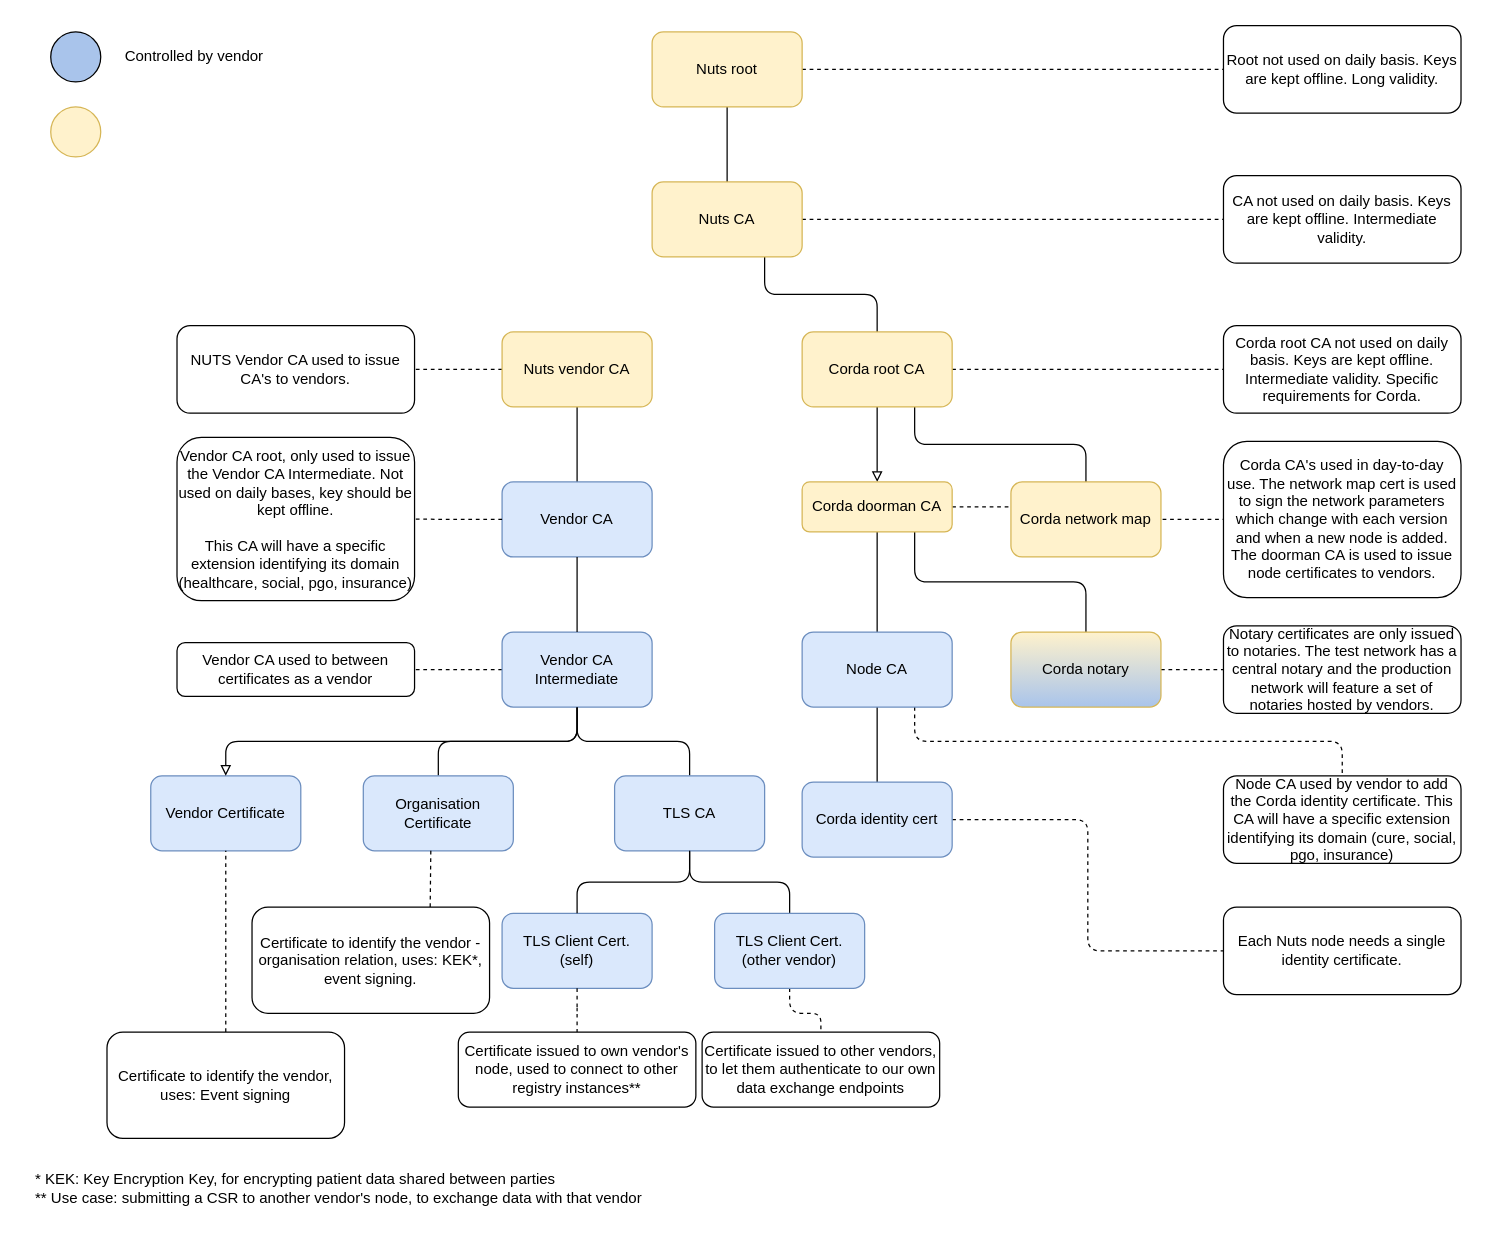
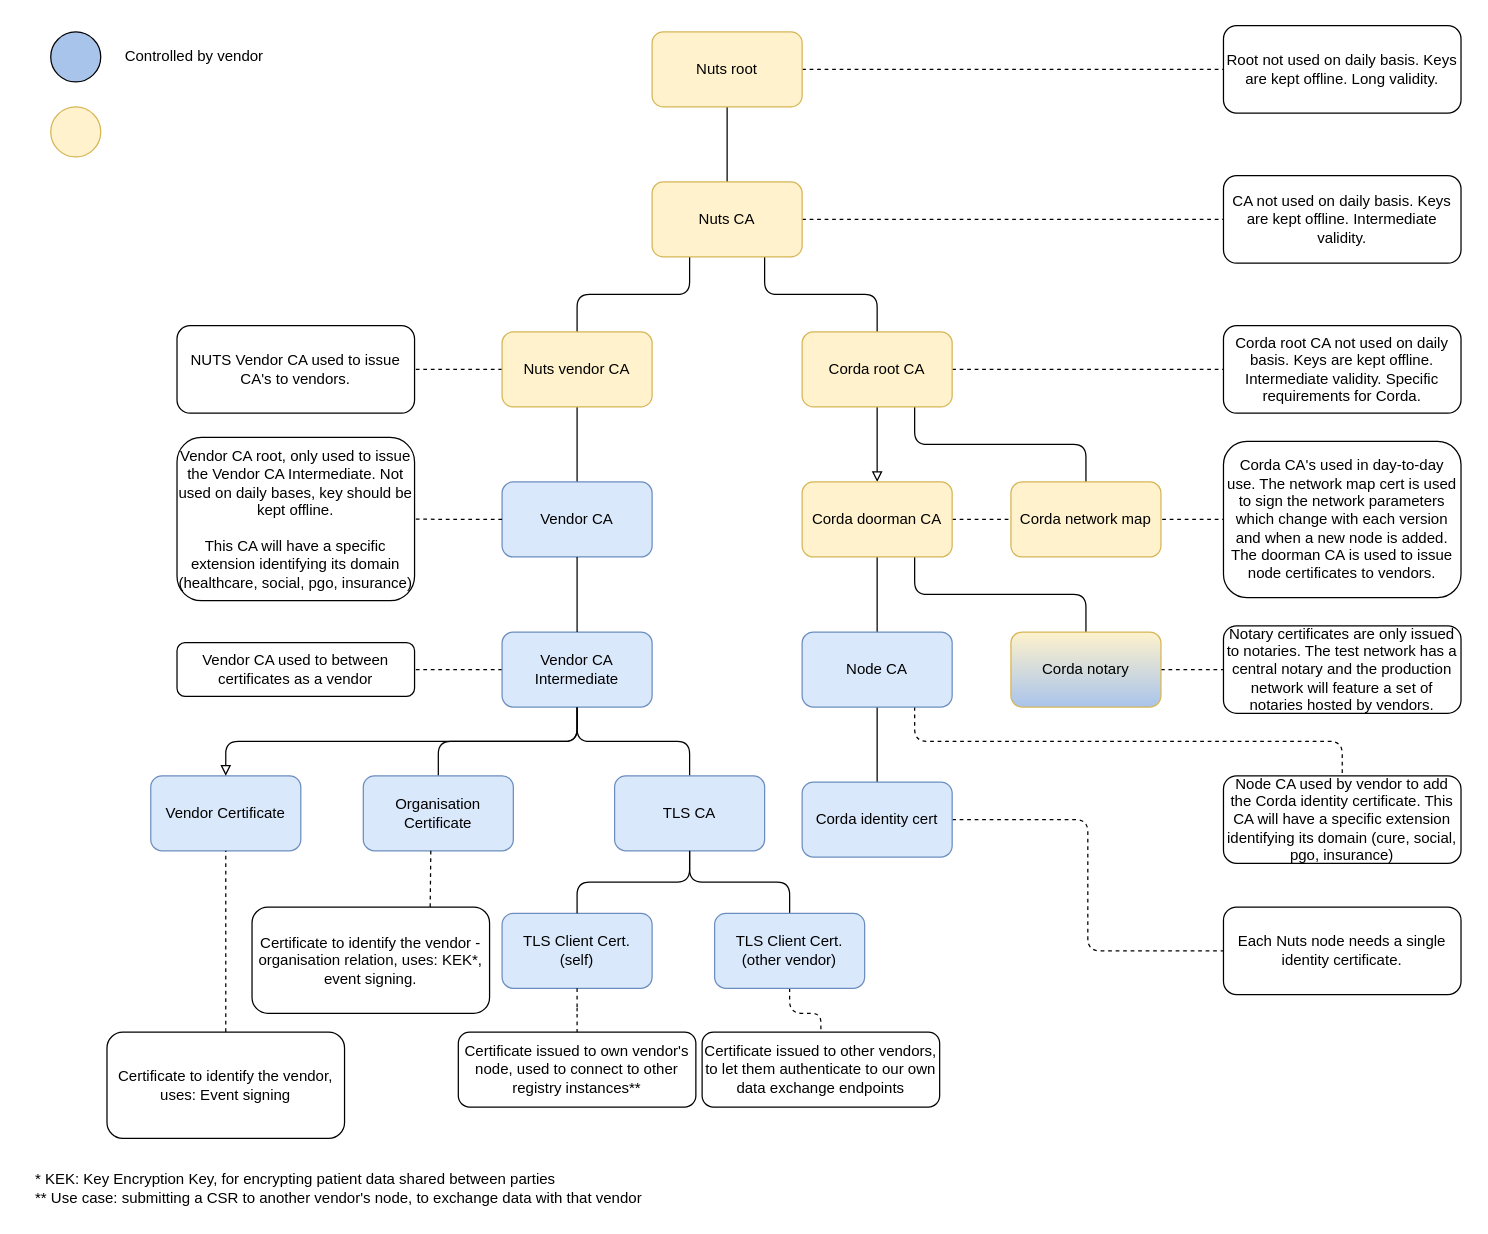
edge "Nuts CA" -- "Nuts vendor CA": added
node "Corda doorman CA": size 150x50 -> 150x75
